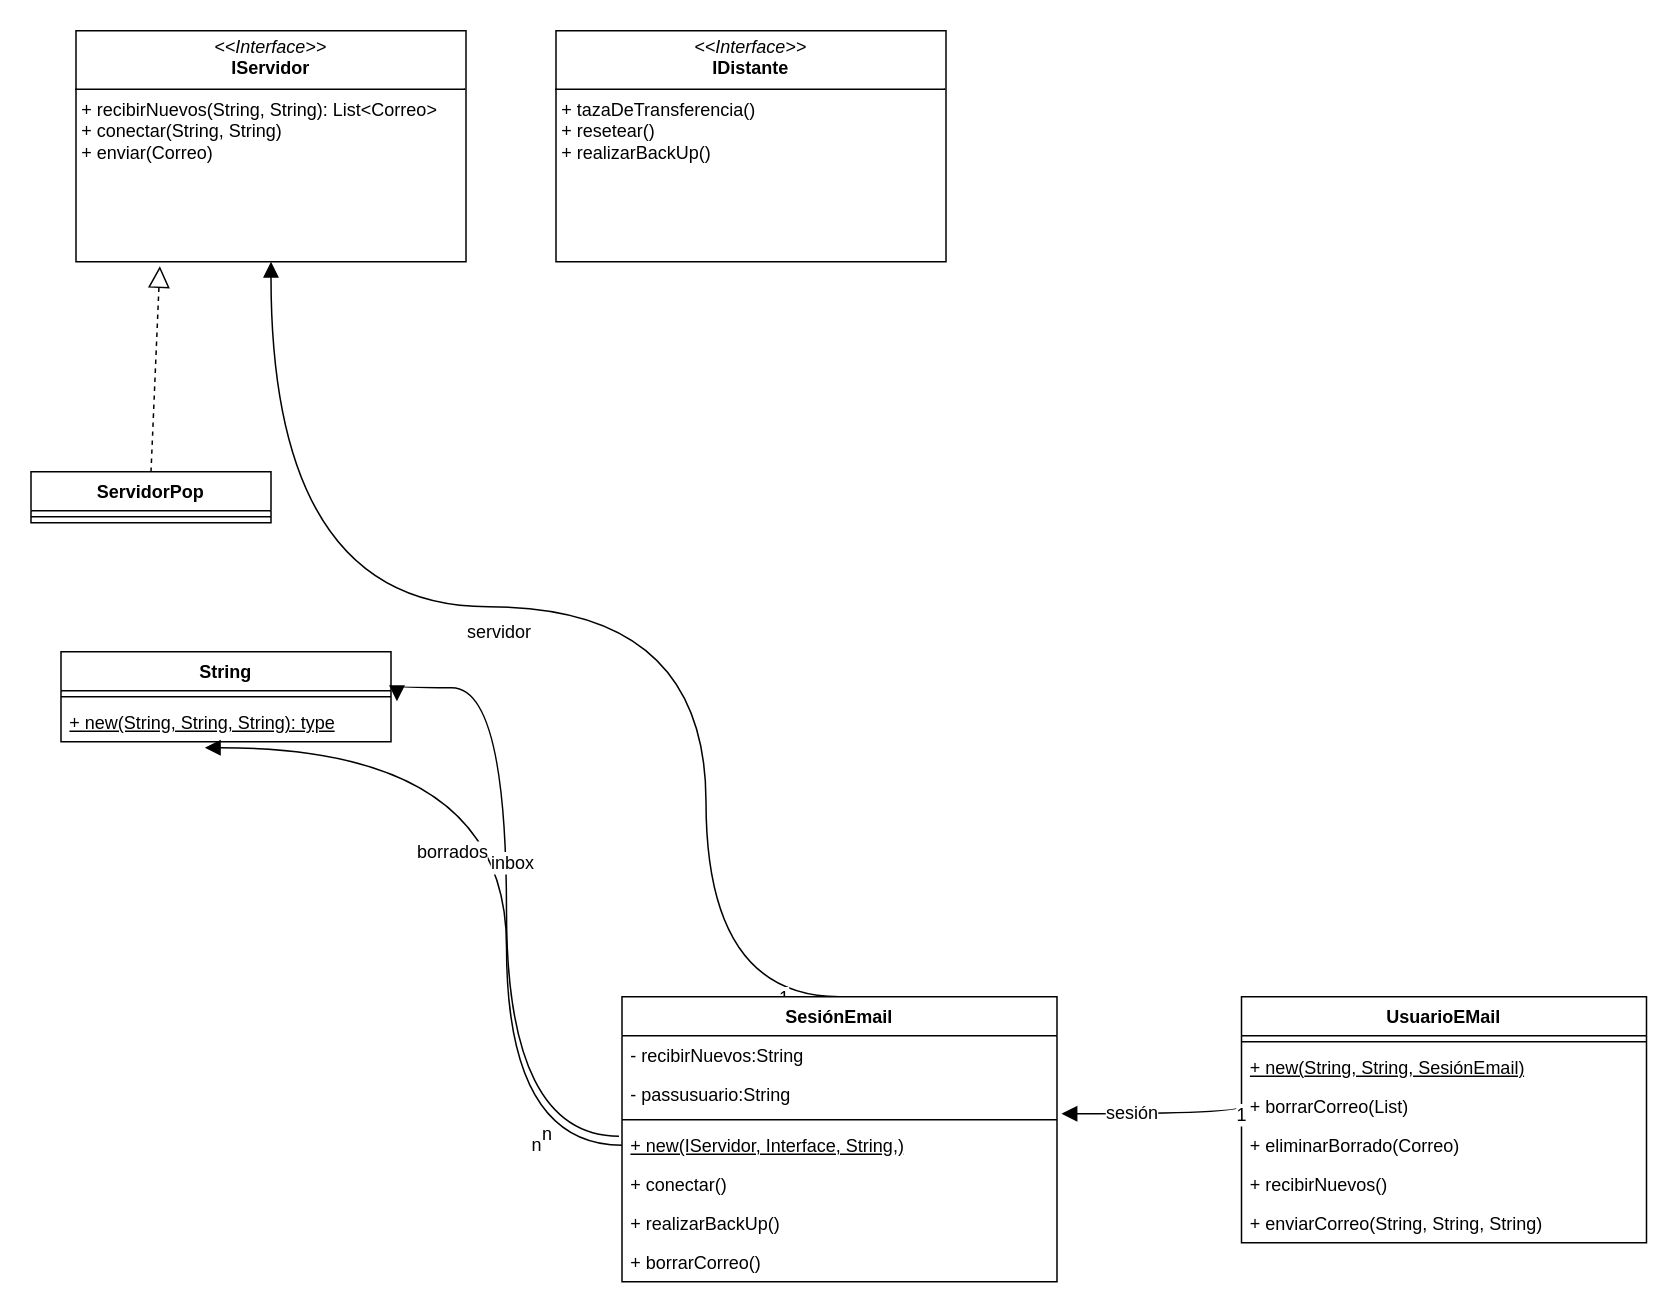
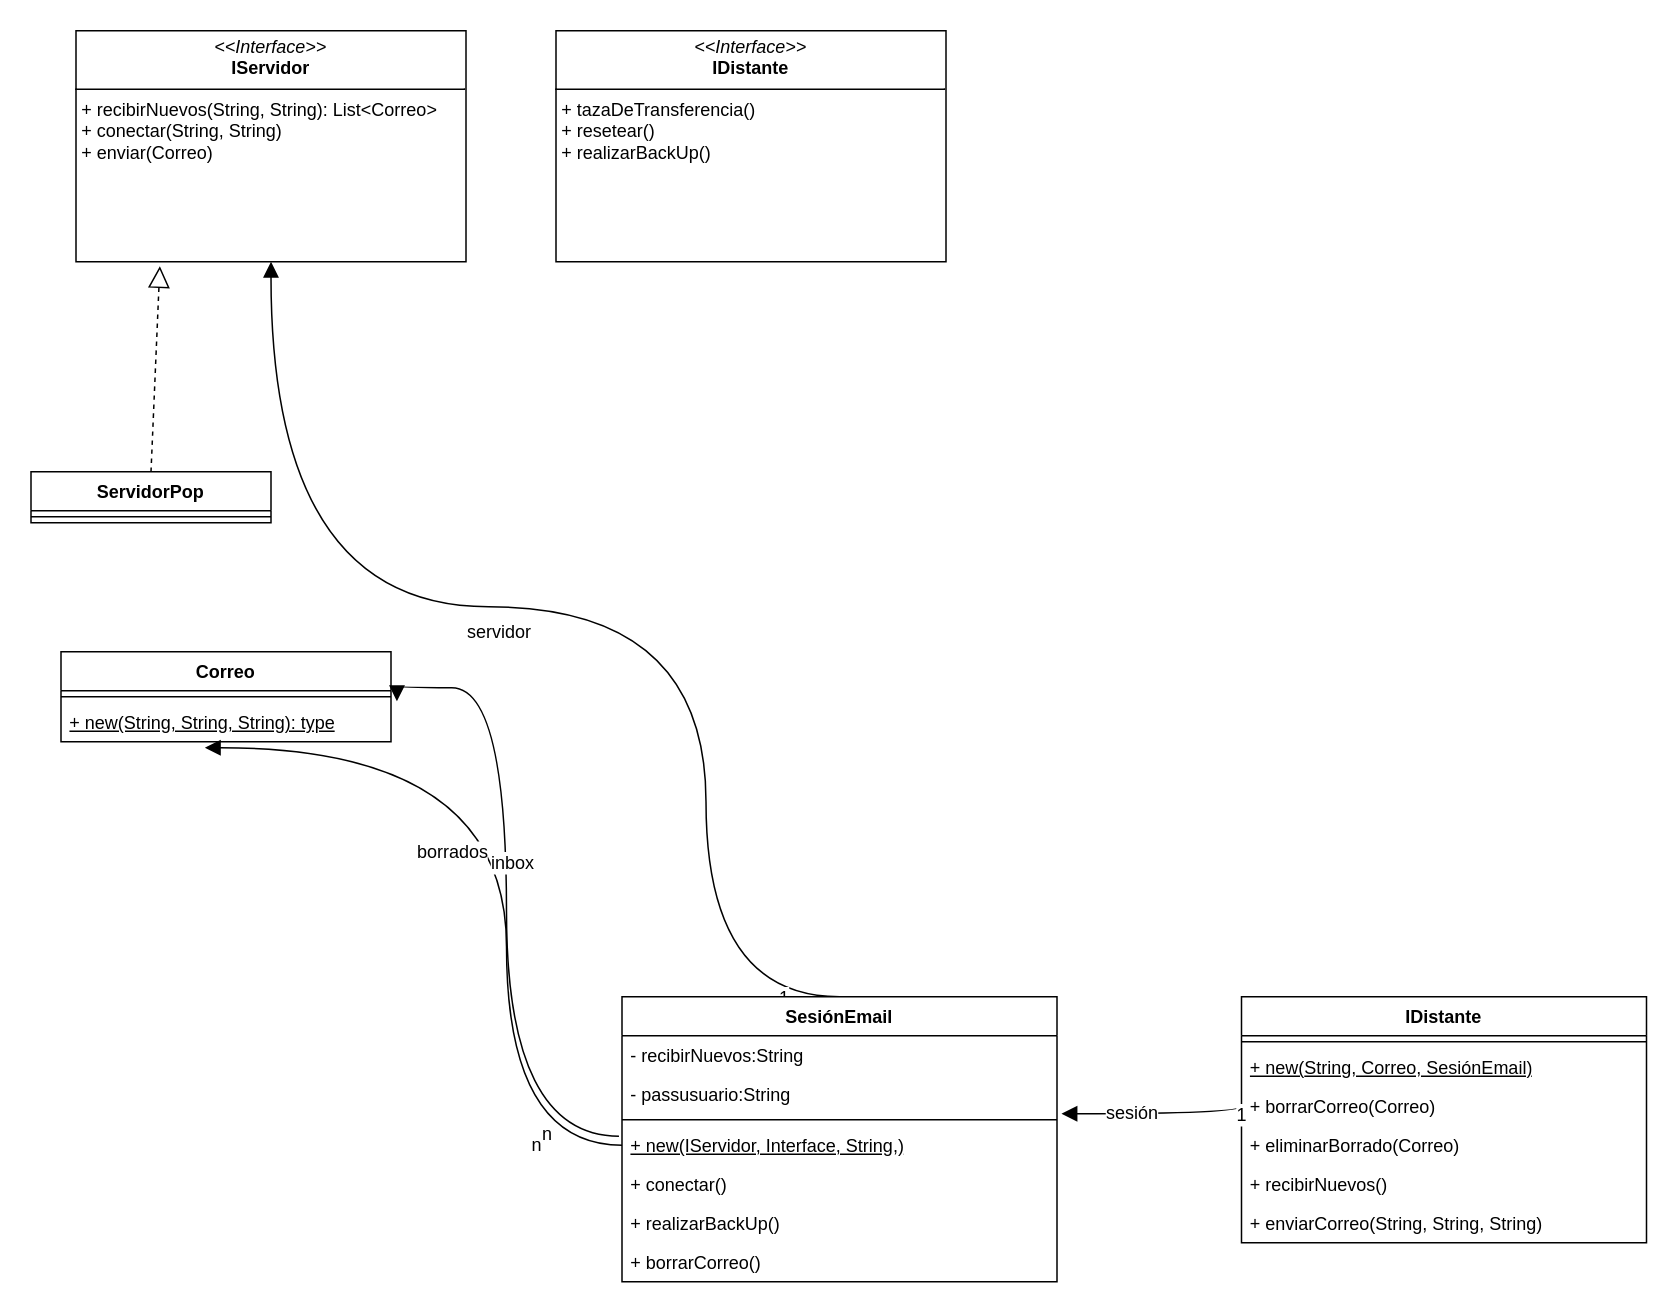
node "String": label "String" -> "Correo"
node "UsuarioEMail": label "UsuarioEMail" -> "IDistante"
node "+ new(String, String, SesiónEmail)": label "+ new(String, String, SesiónEmail)" -> "+ new(String, Correo, SesiónEmail)"
node "+ borrarCorreo(List)": label "+ borrarCorreo(List)" -> "+ borrarCorreo(Correo)"
